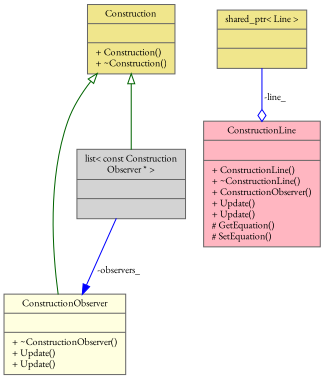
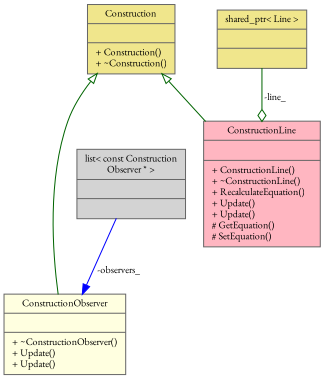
edge "shared_ptr< Line >" -> "ConstructionLine": color blue -> darkgreen
edge "list< const Construction" -> "Construction": now "ConstructionLine" -> "Construction"
node "ConstructionLine": text "+ ConstructionObserver()" -> "+ RecalculateEquation()"
